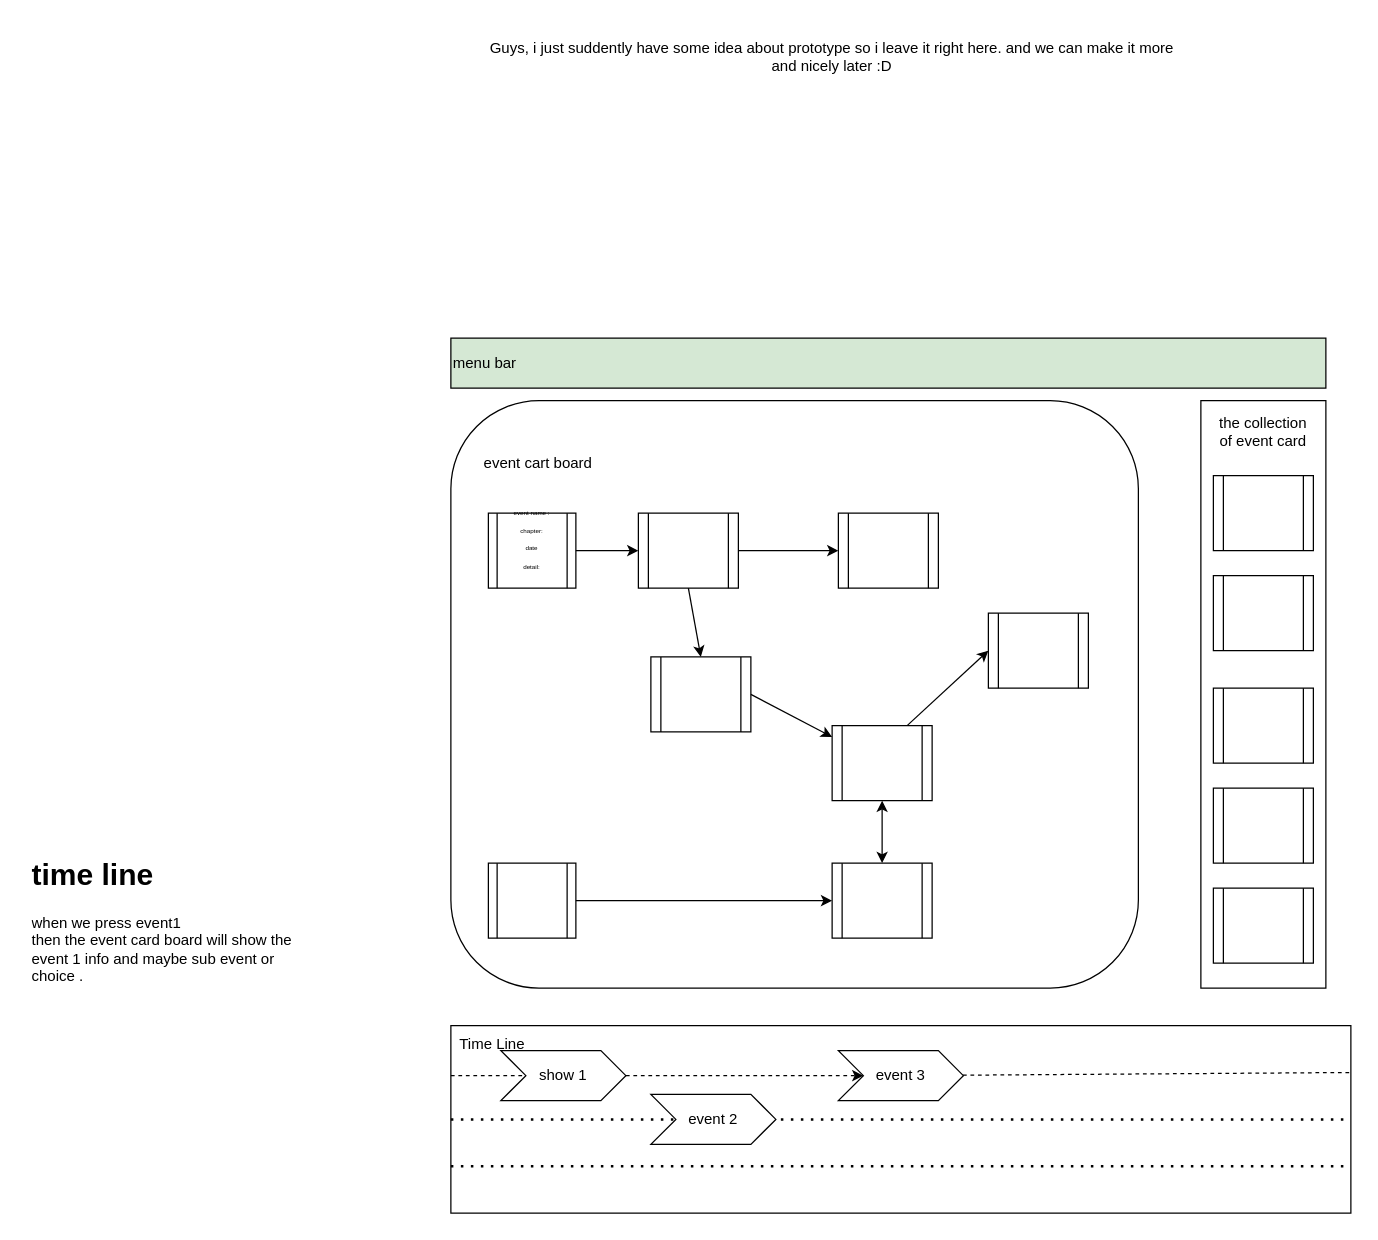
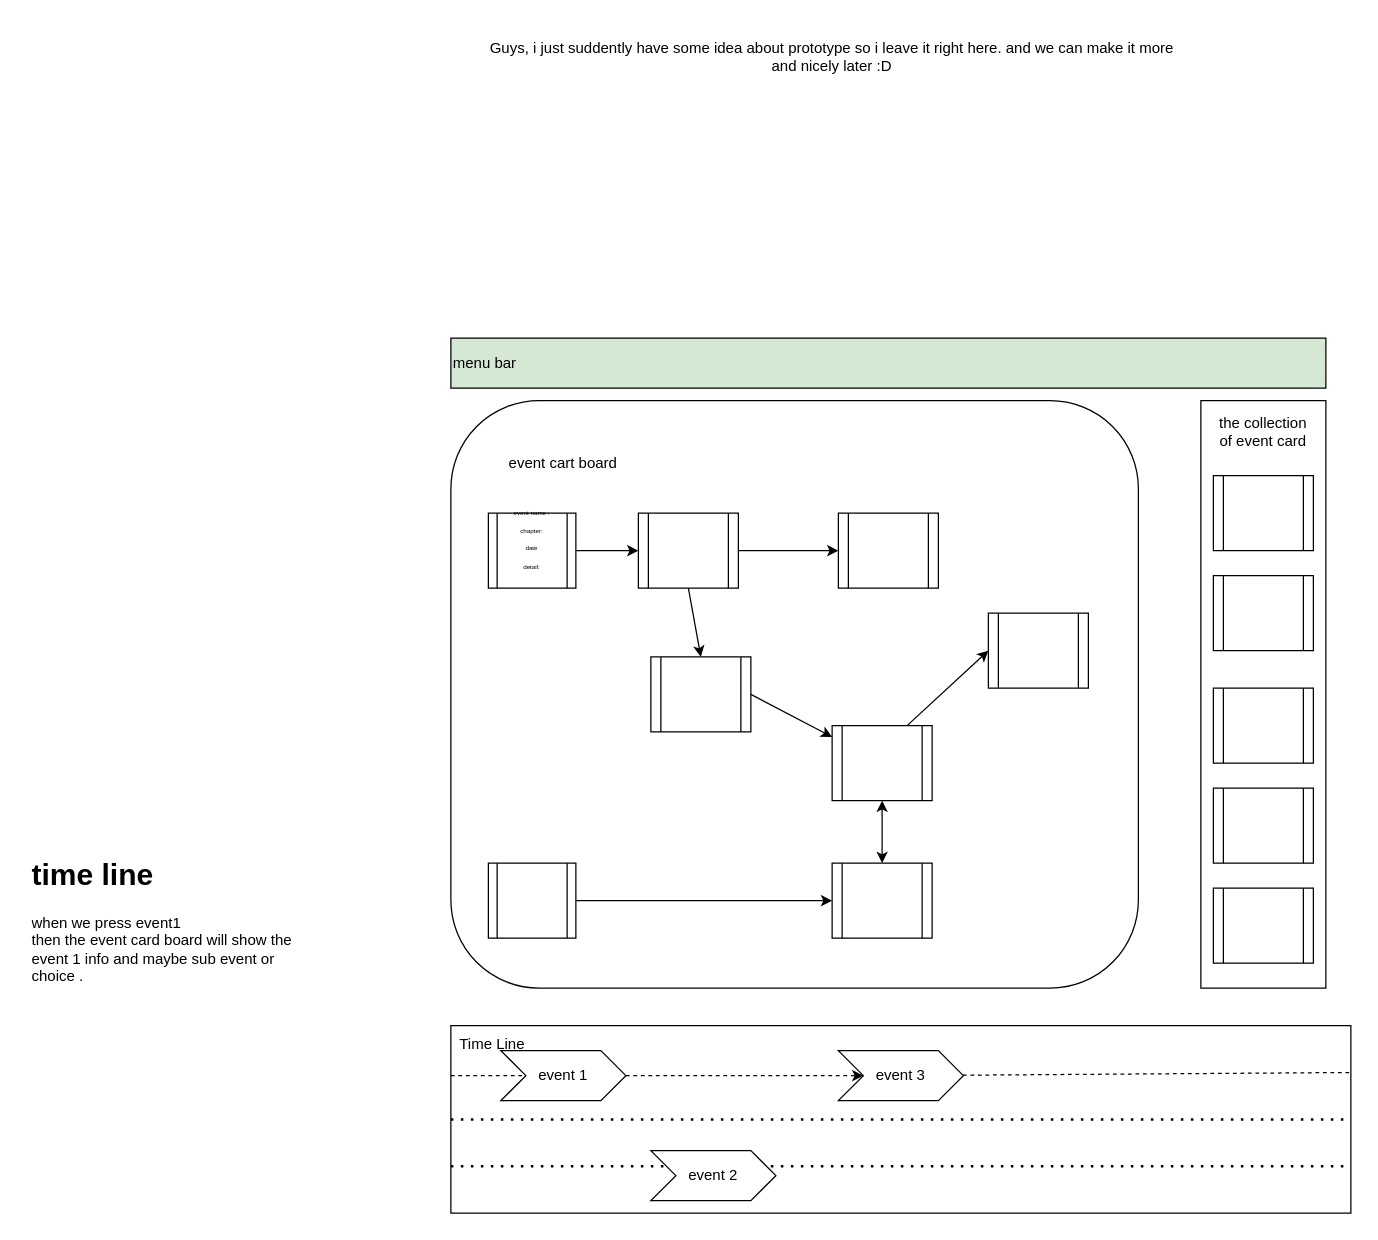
node "event cart board": moved (538, 463) -> (563, 463)
node "show 1": label "show 1" -> "event 1"
node "event 2": moved (713, 1119) -> (713, 1176)
